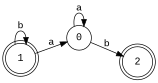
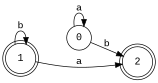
edge "1" -> "0": now "1" -> "2"
